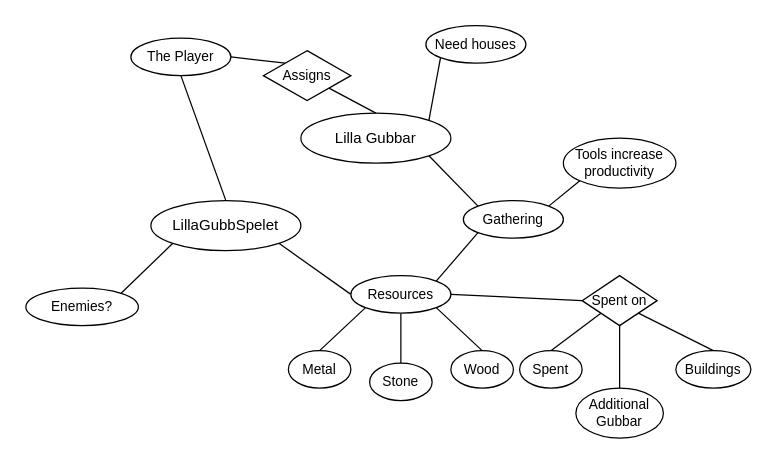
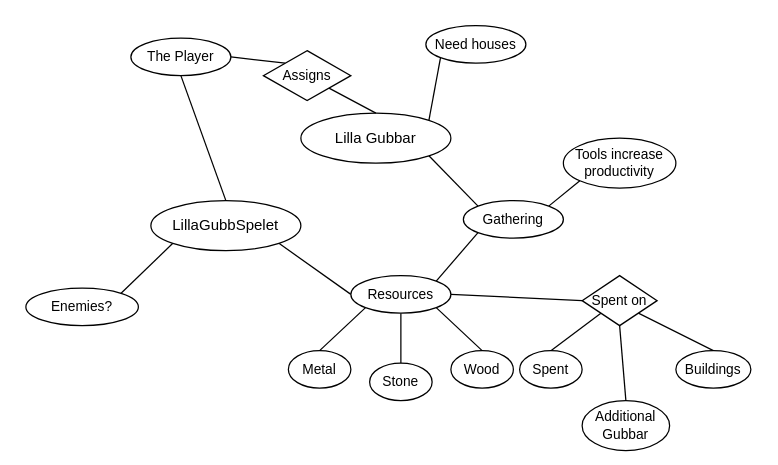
node "Additional Gubbar": moved (619, 413) -> (626, 426)
